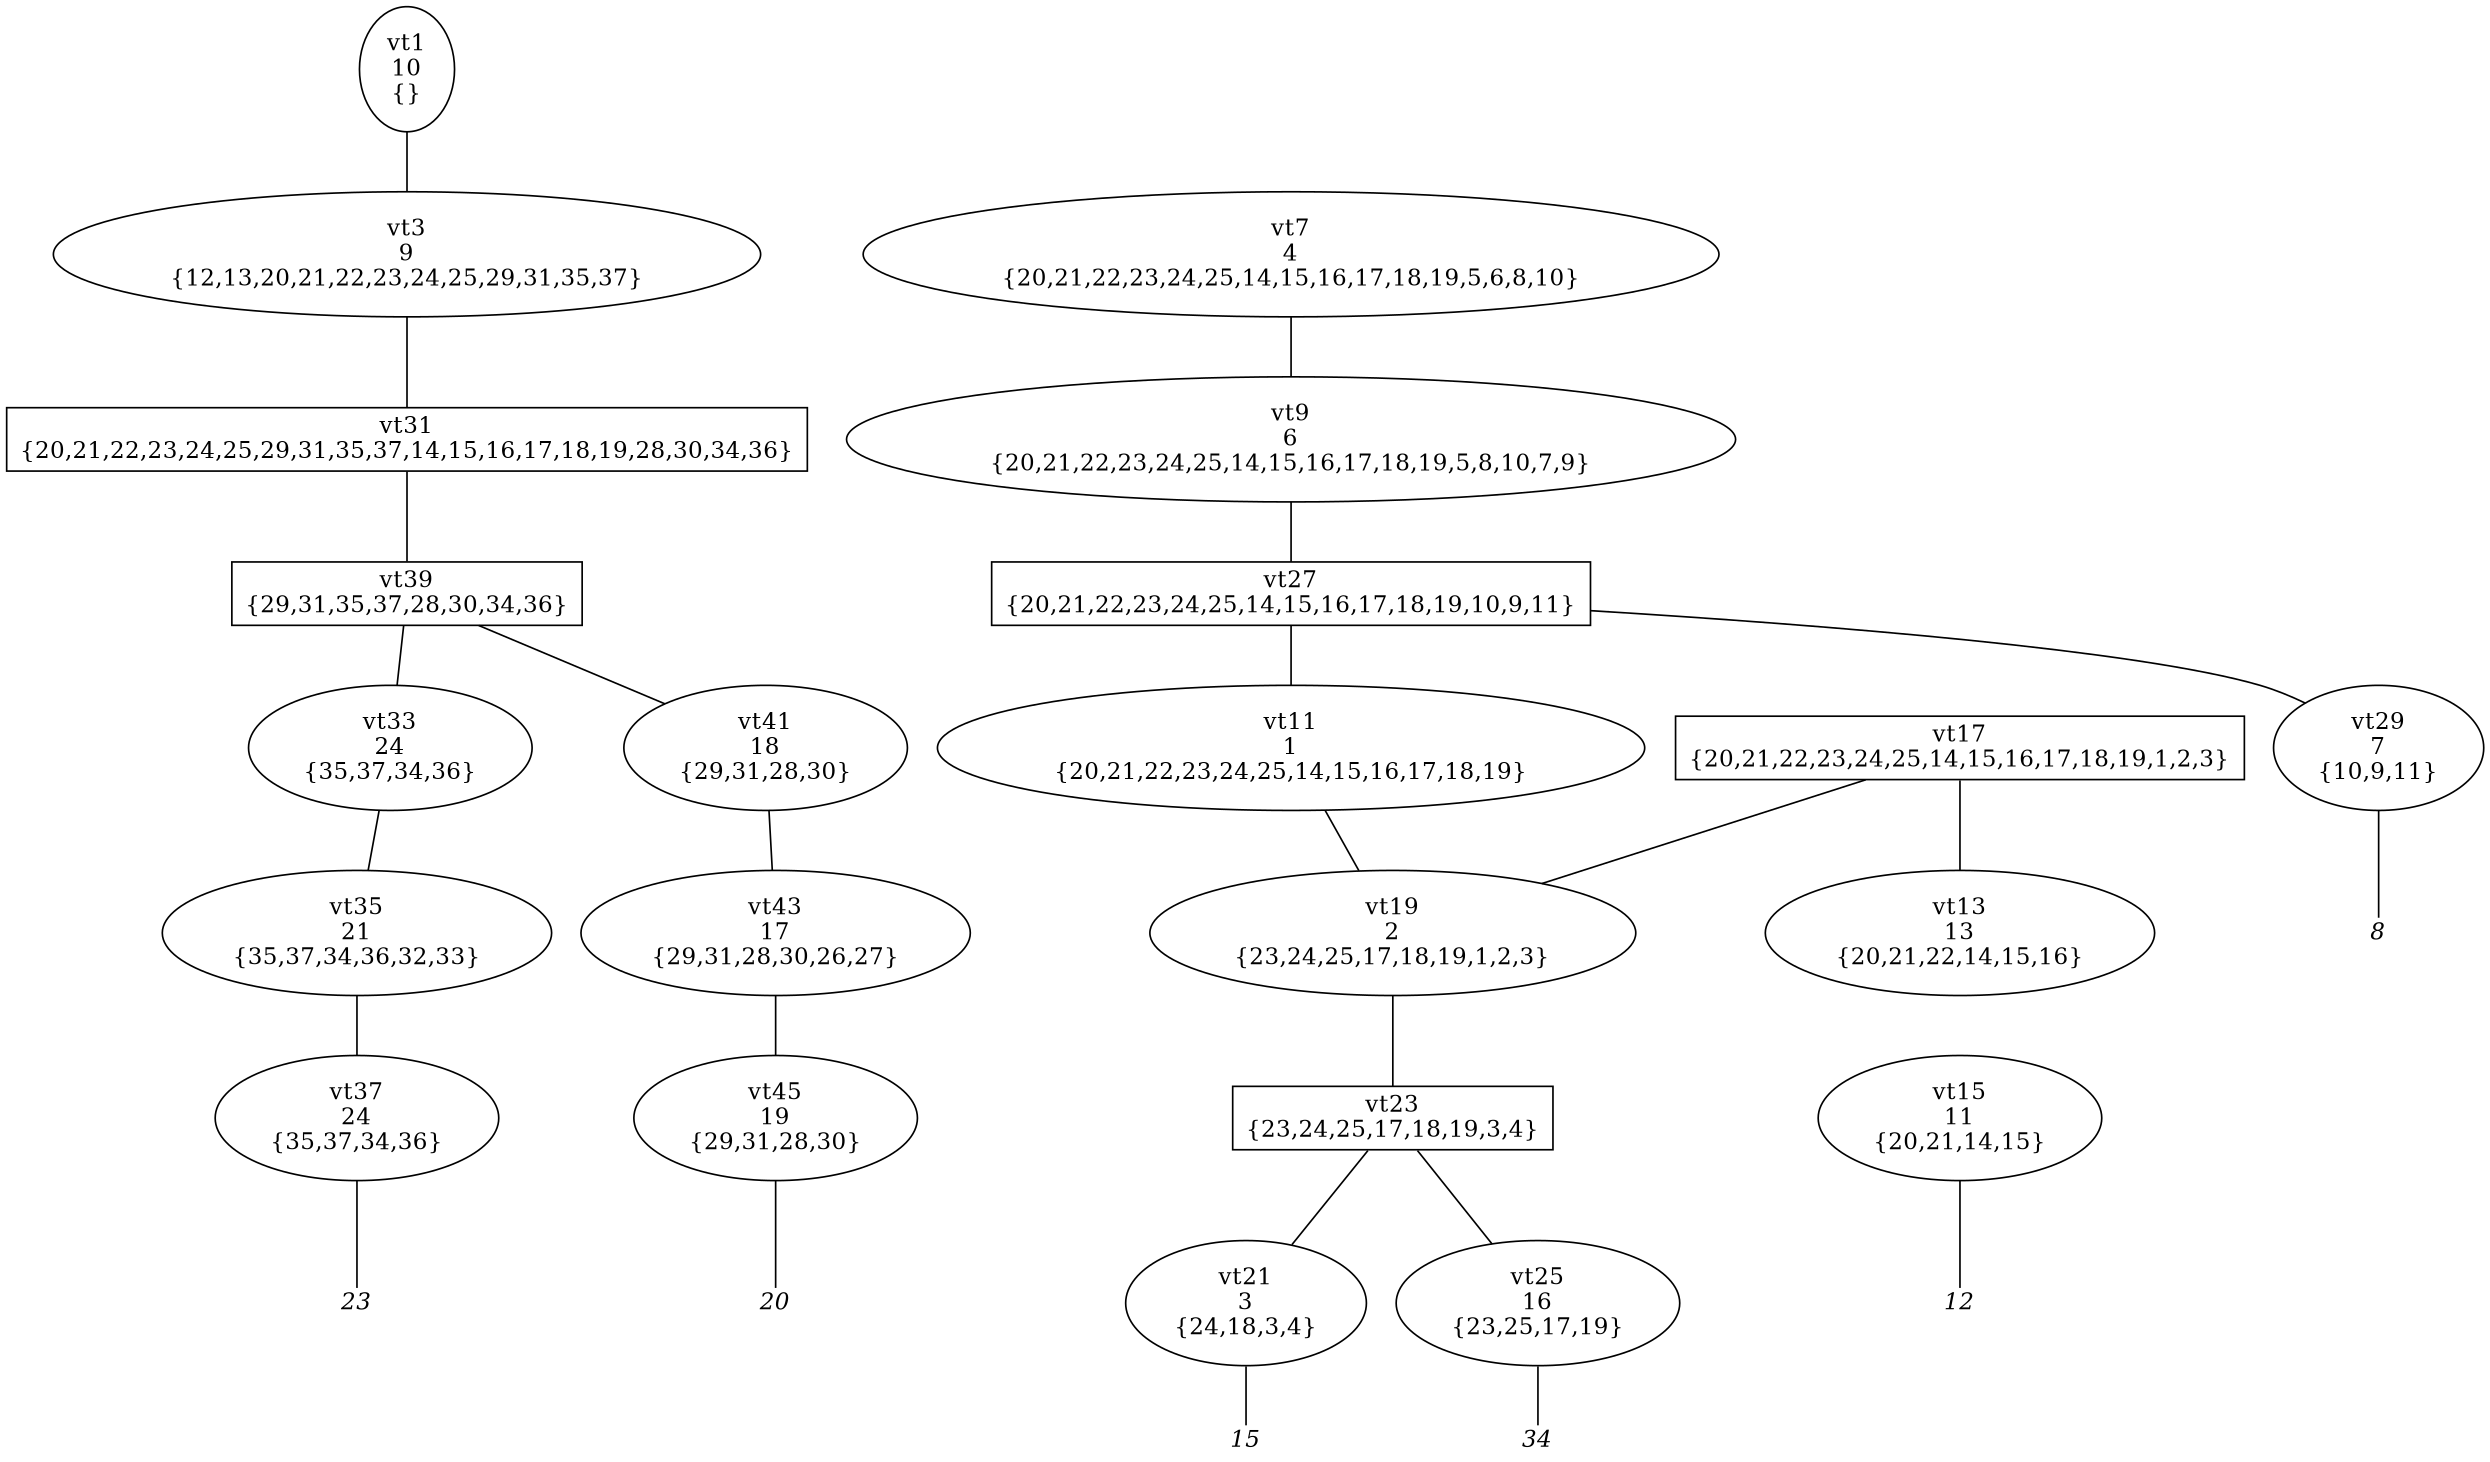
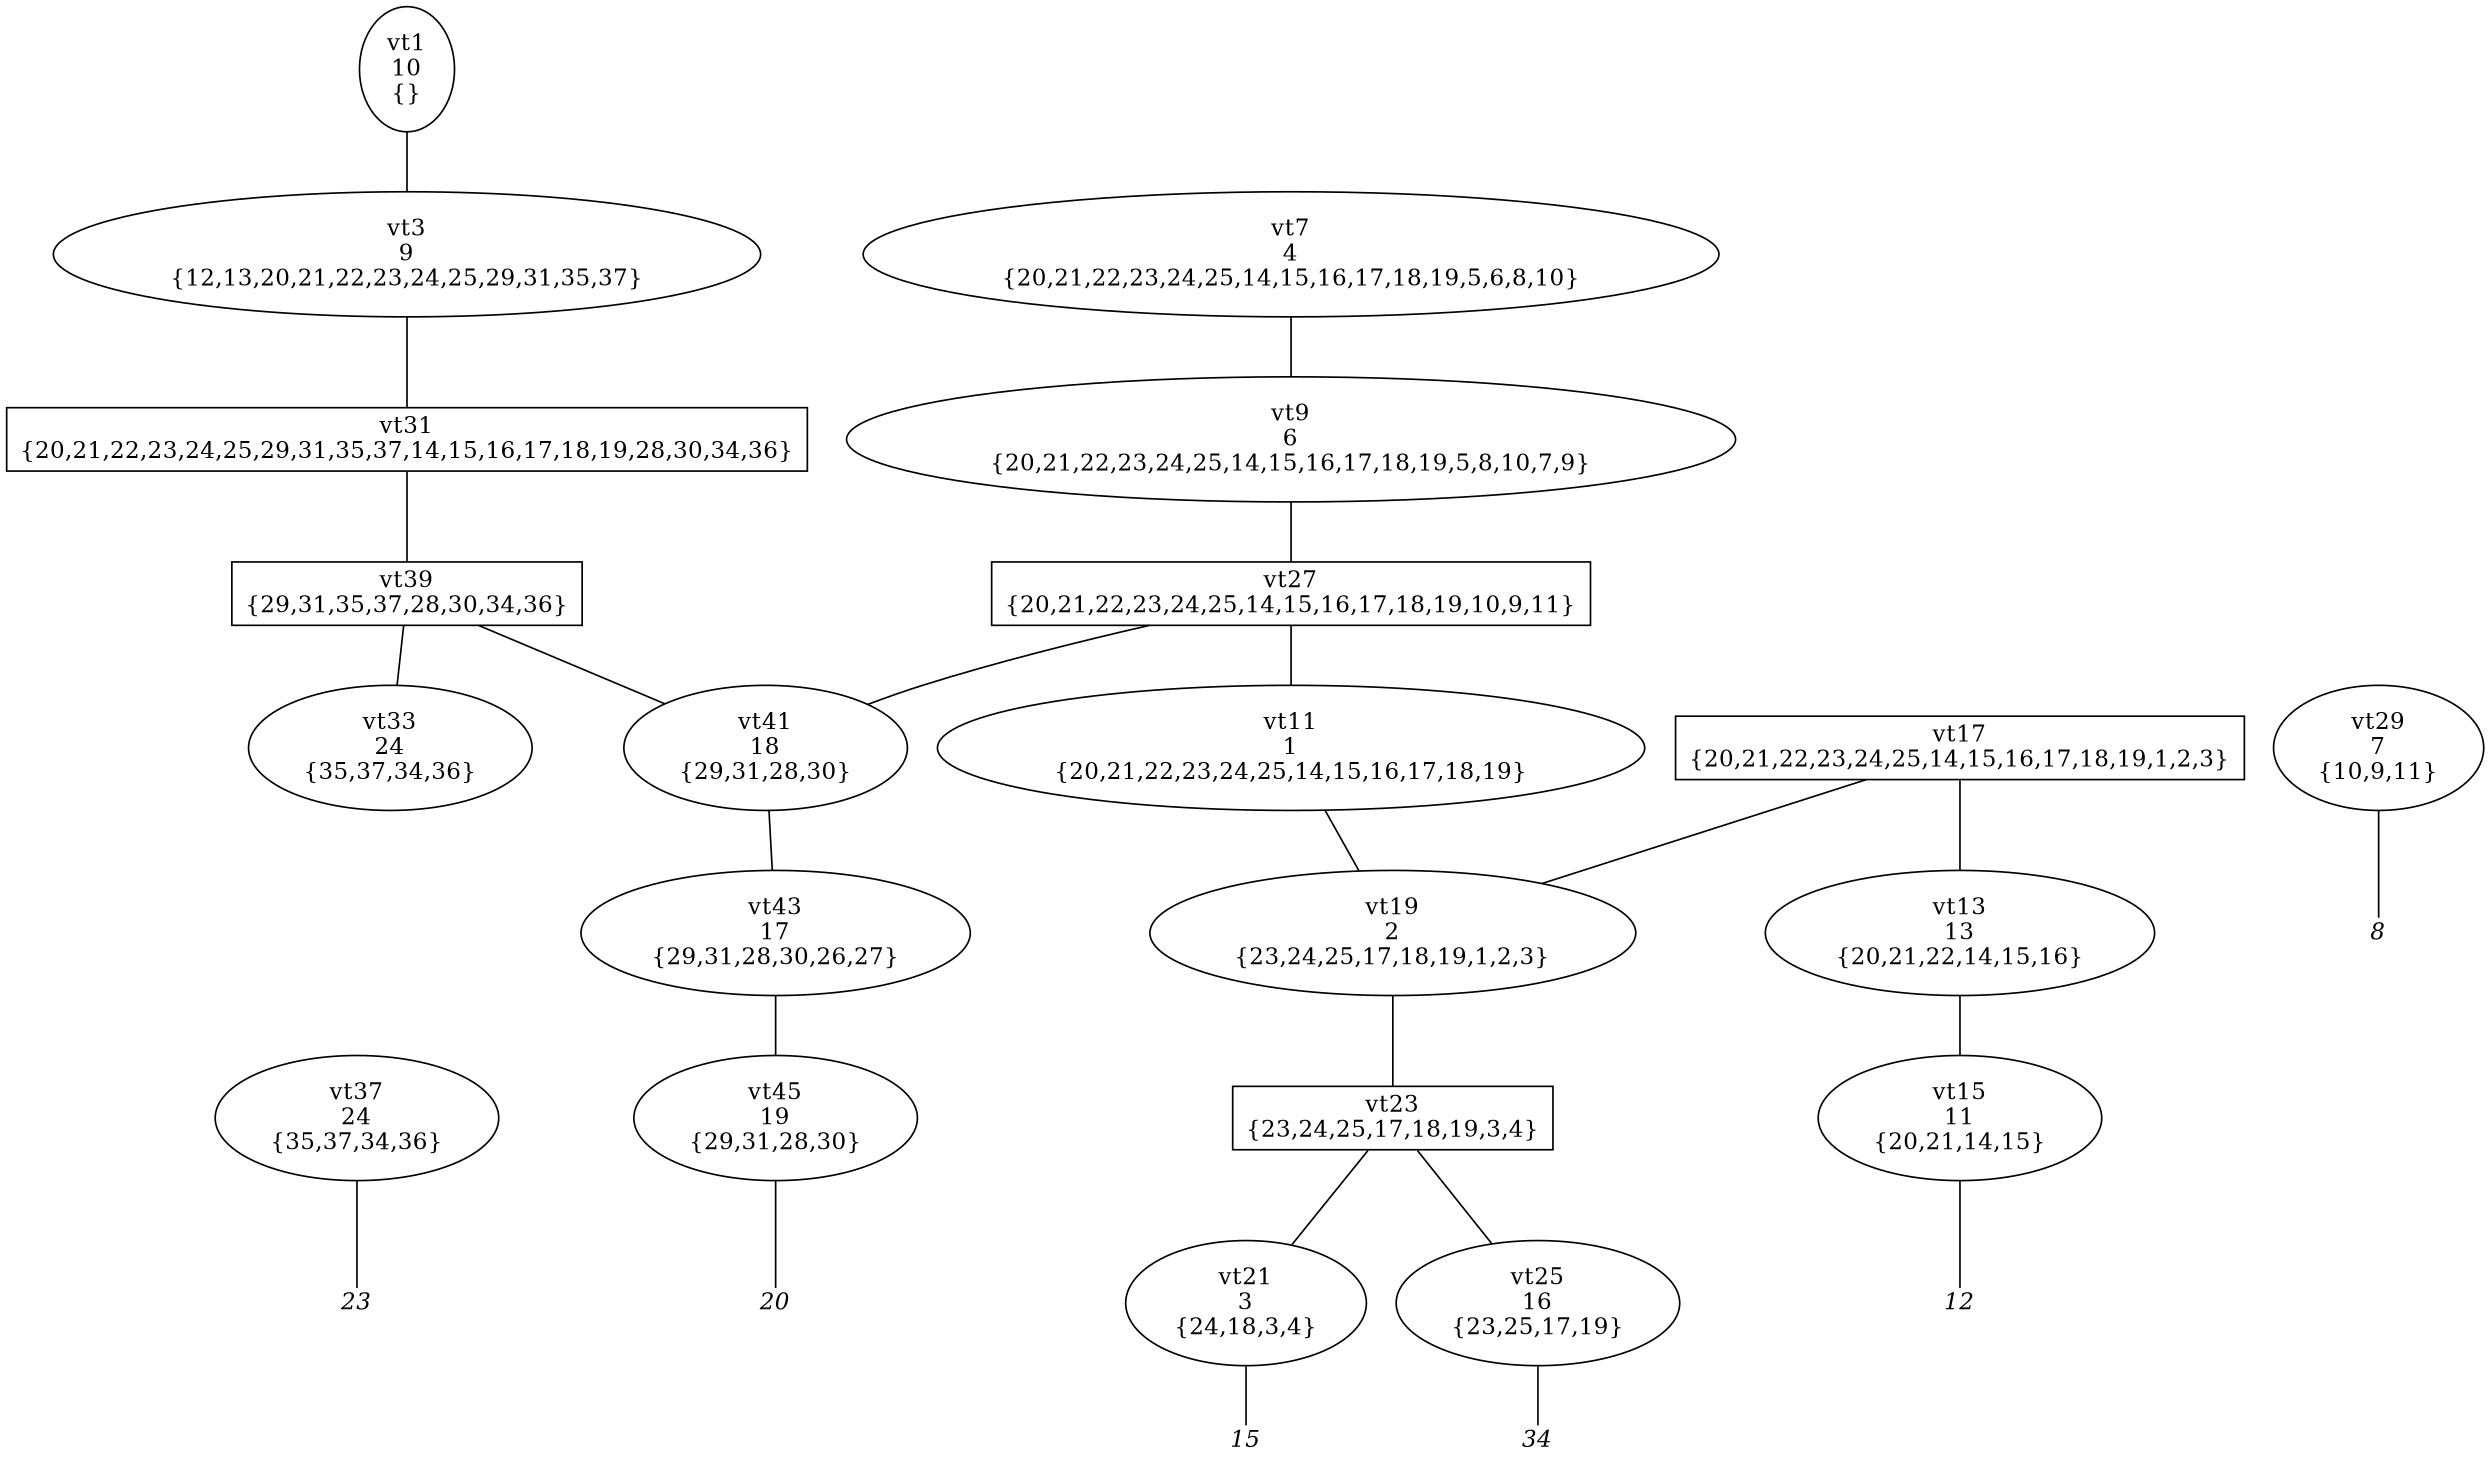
edge "vt27 {20,21,22,23,24,25,14,15,16,17,18,19,10,9,11}" -- "vt29 7 {10,9,11}": now "vt27 {20,21,22,23,24,25,14,15,16,17,18,19,10,9,11}" -- "vt41 18 {29,31,28,30}"
node "vt35 21 {35,37,34,36,32,33}": removed
edge "vt13 13 {20,21,22,14,15,16}" -- "vt15 11 {20,21,14,15}": added
